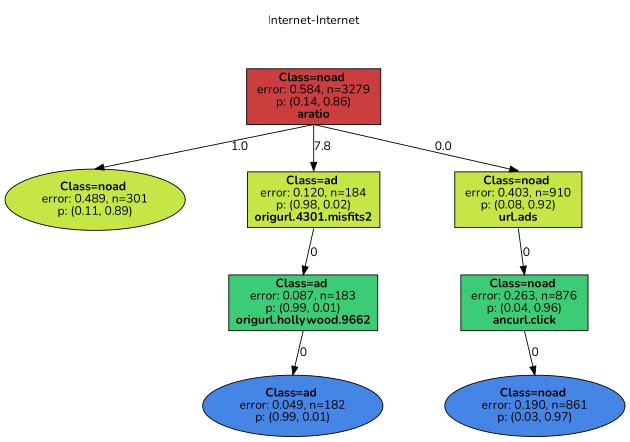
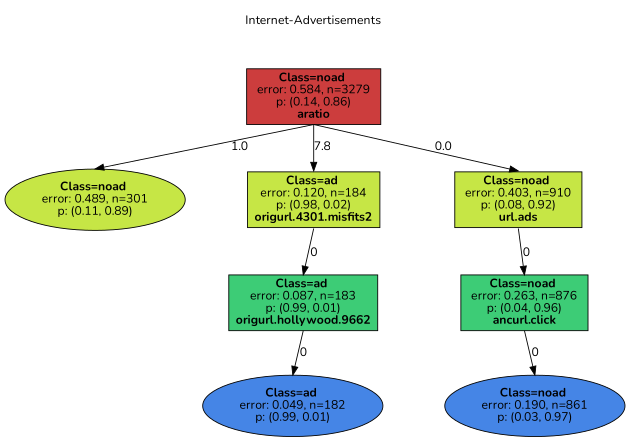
node "Internet-Internet": label "Internet-Internet" -> "Internet-Advertisements"
